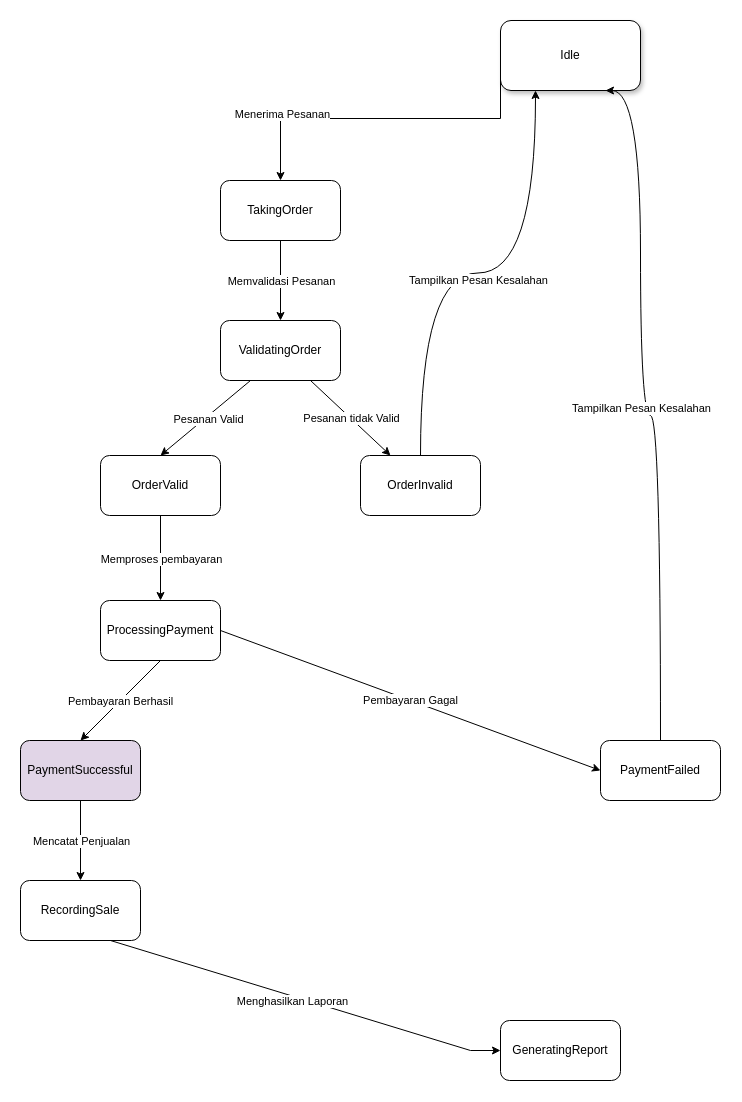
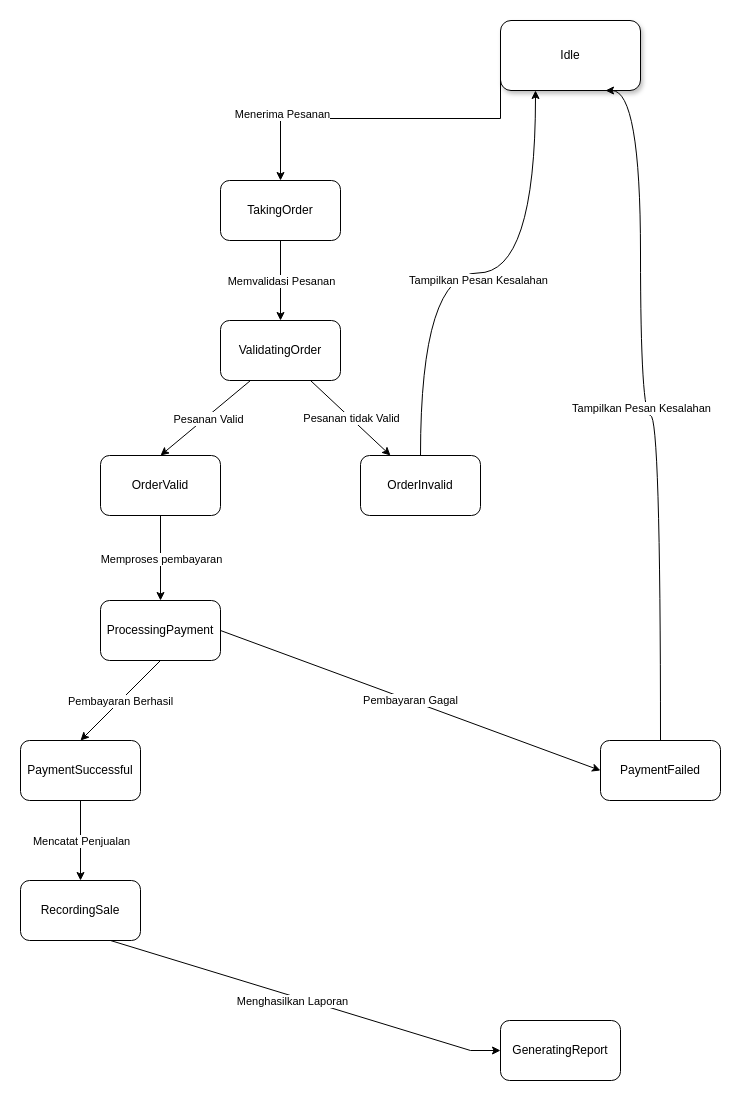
node "PaymentSuccessful": fillcolor #e1d5e7 -> #ffffff
